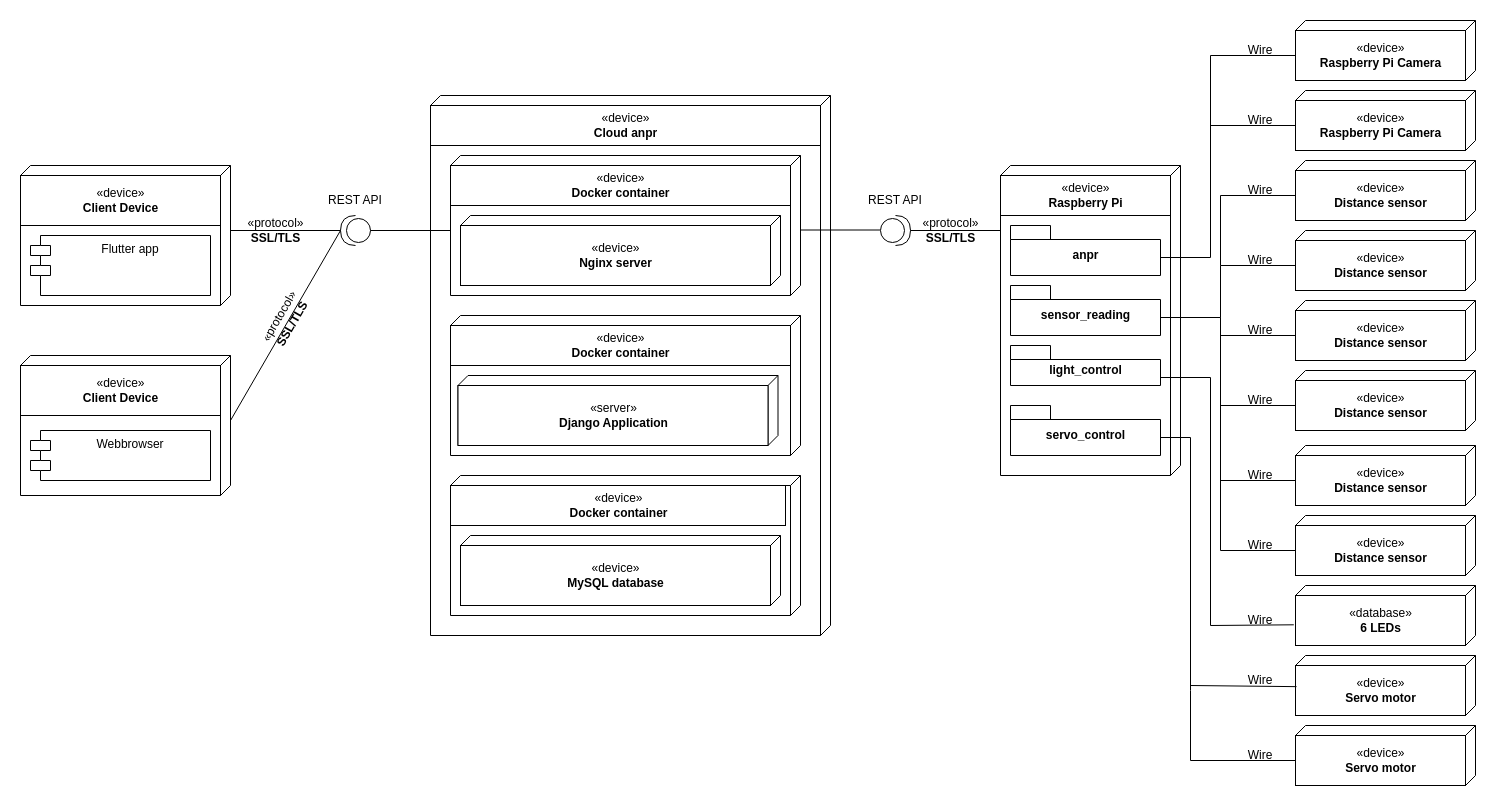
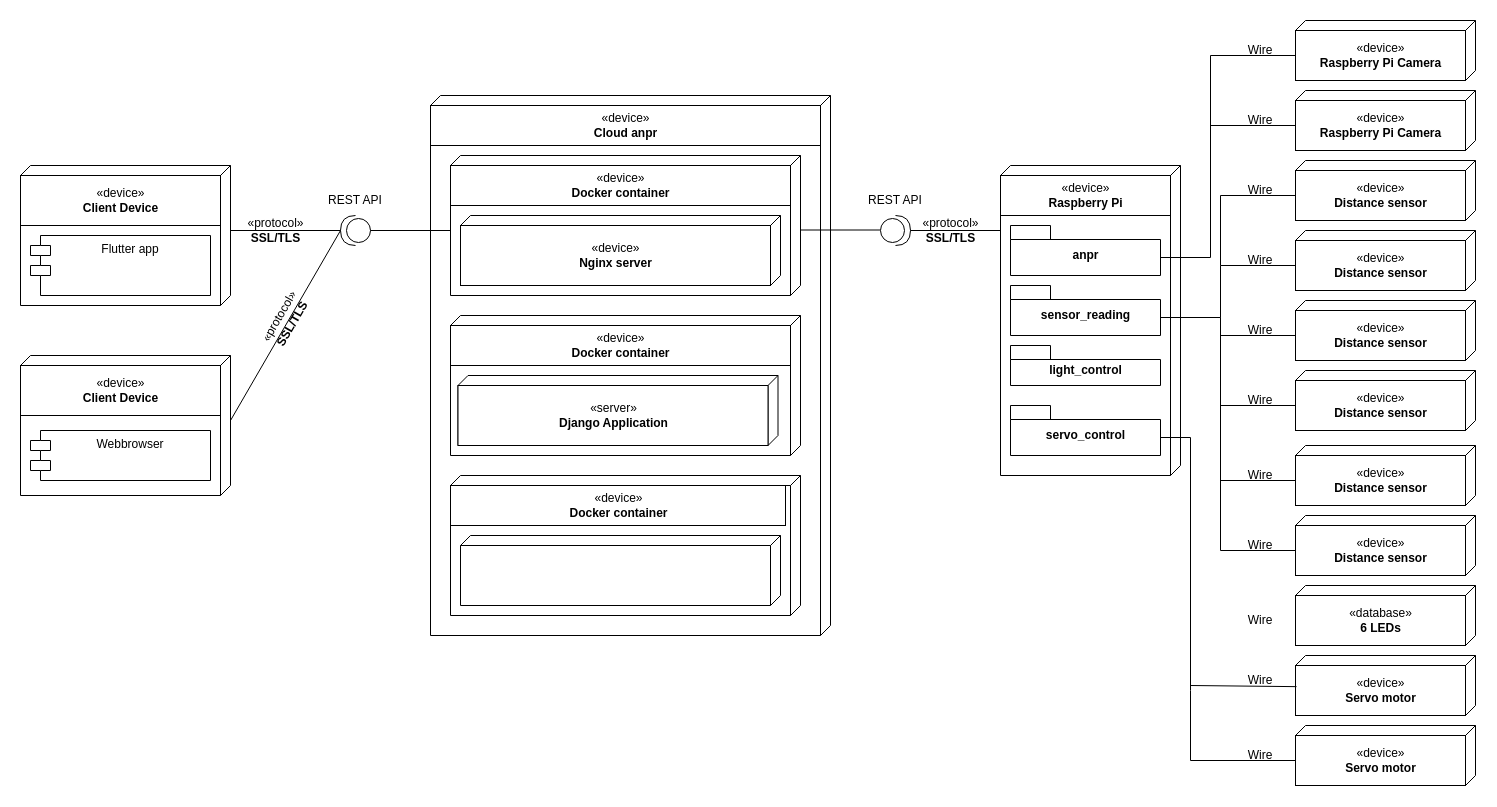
edge "light_control" -- "«database» 6 LEDs": removed
node "«device» MySQL database": removed
